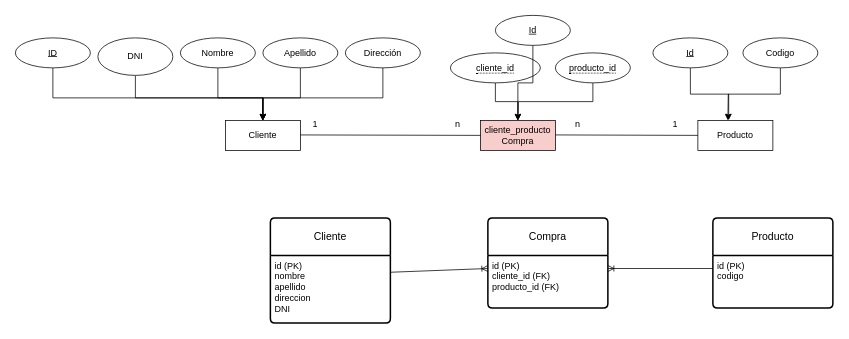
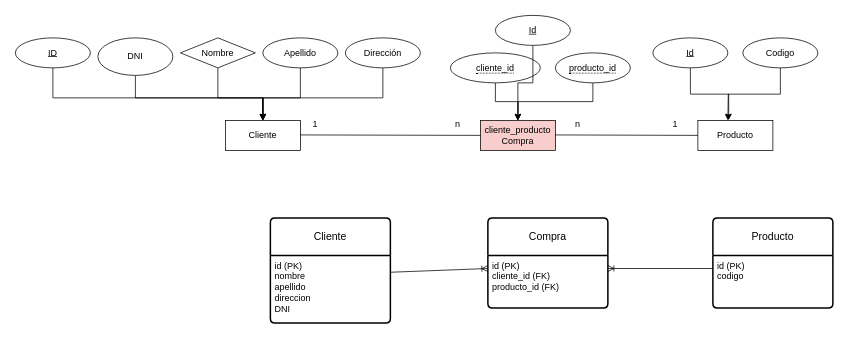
node "Nombre": shape ellipse -> diamond
